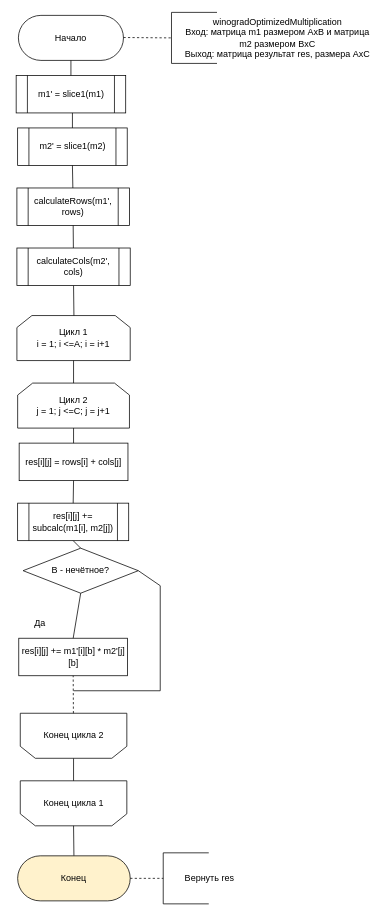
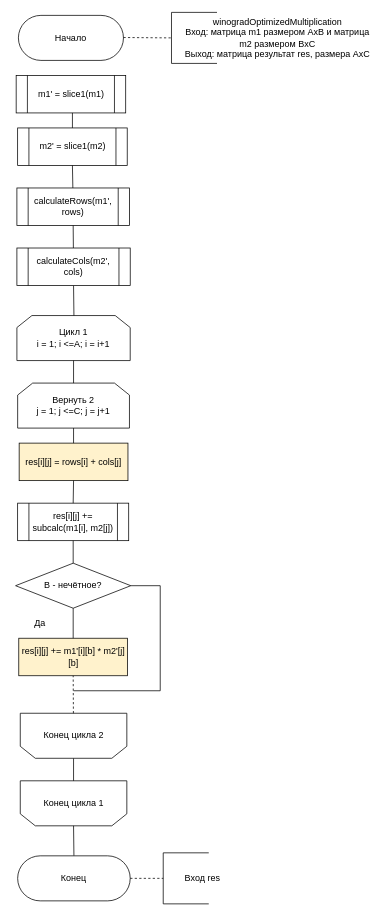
edge "Начало" -- "m1' = slice1(m1)": removed
node "Цикл 2 j = 1; j <=C; j = j+1": label "Цикл 2 j = 1; j <=C; j = j+1" -> "Вернуть 2 j = 1; j <=C; j = j+1"
node "res[i][j] = rows[i] + cols[j]": fillcolor #ffffff -> #fff2cc
node "B - нечётное?": moved (81, 570) -> (73, 585)
node "res[i][j] += m1'[i][b] * m2'[j][b]": fillcolor #ffffff -> #fff2cc
node "Конец": fillcolor #fff2cc -> #ffffff
node "Вернуть res": label "Вернуть res" -> "Вход res"
